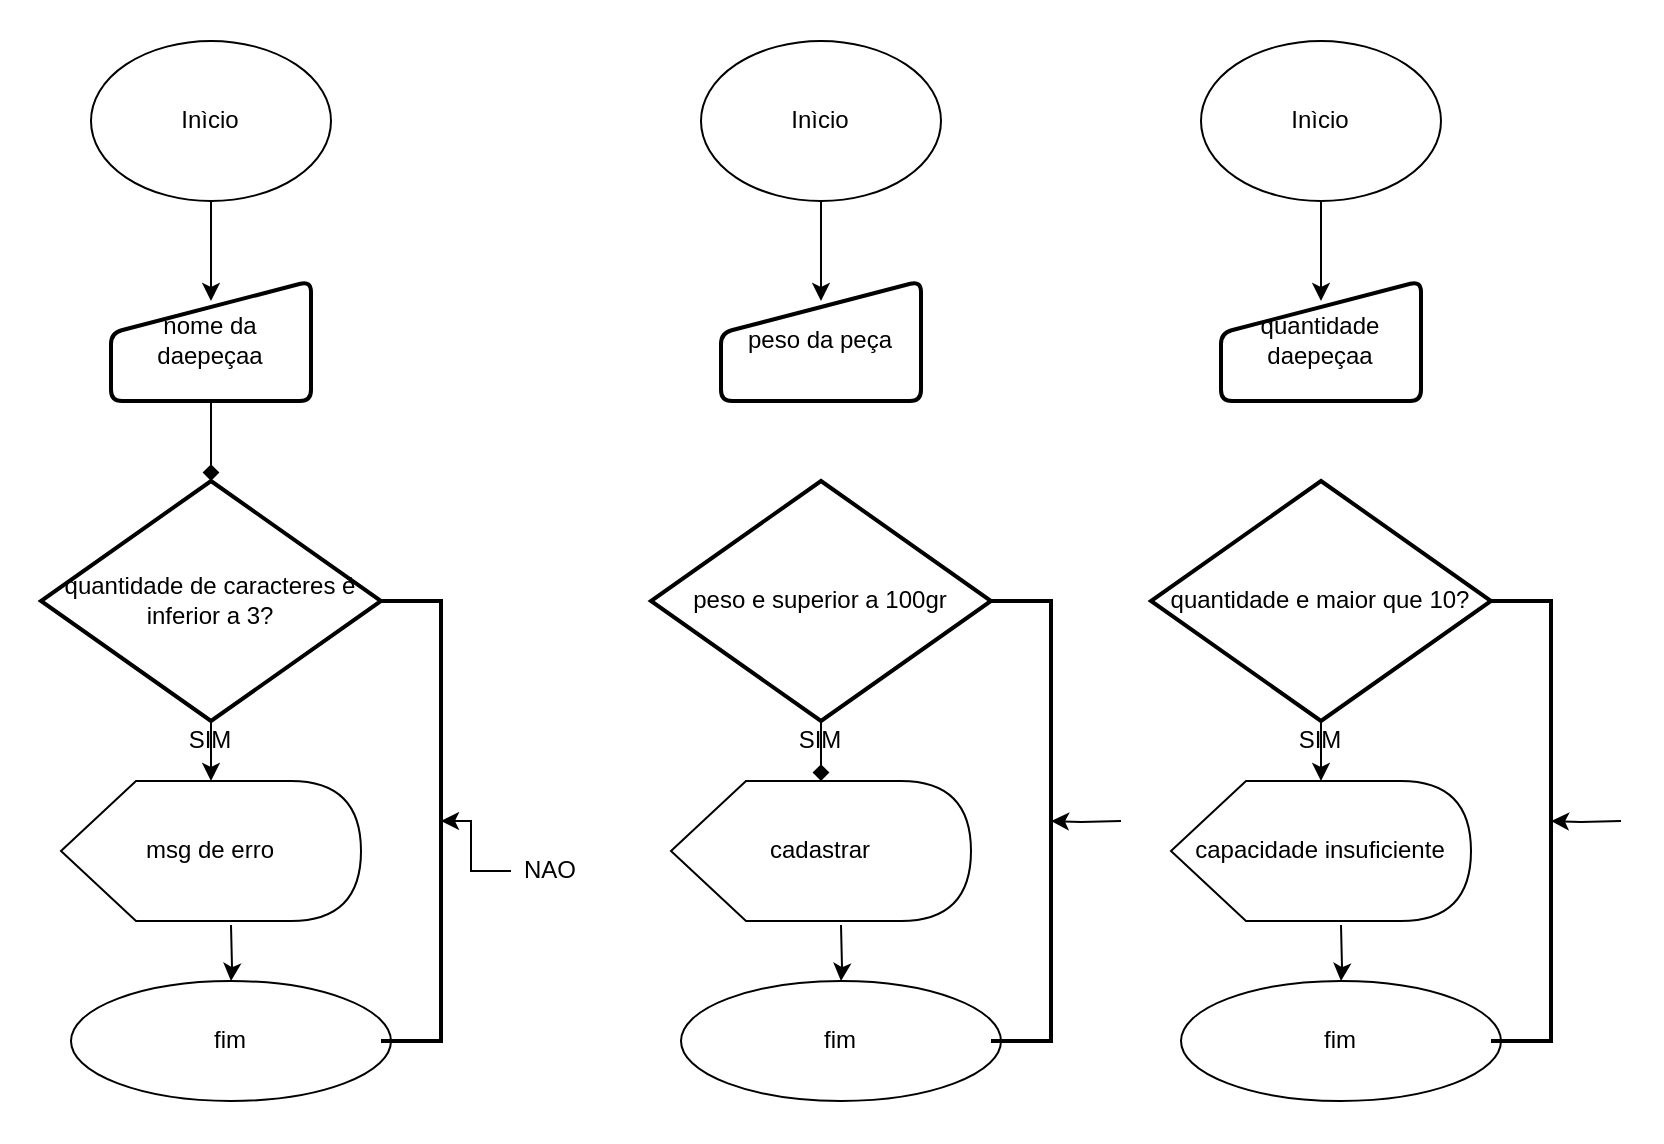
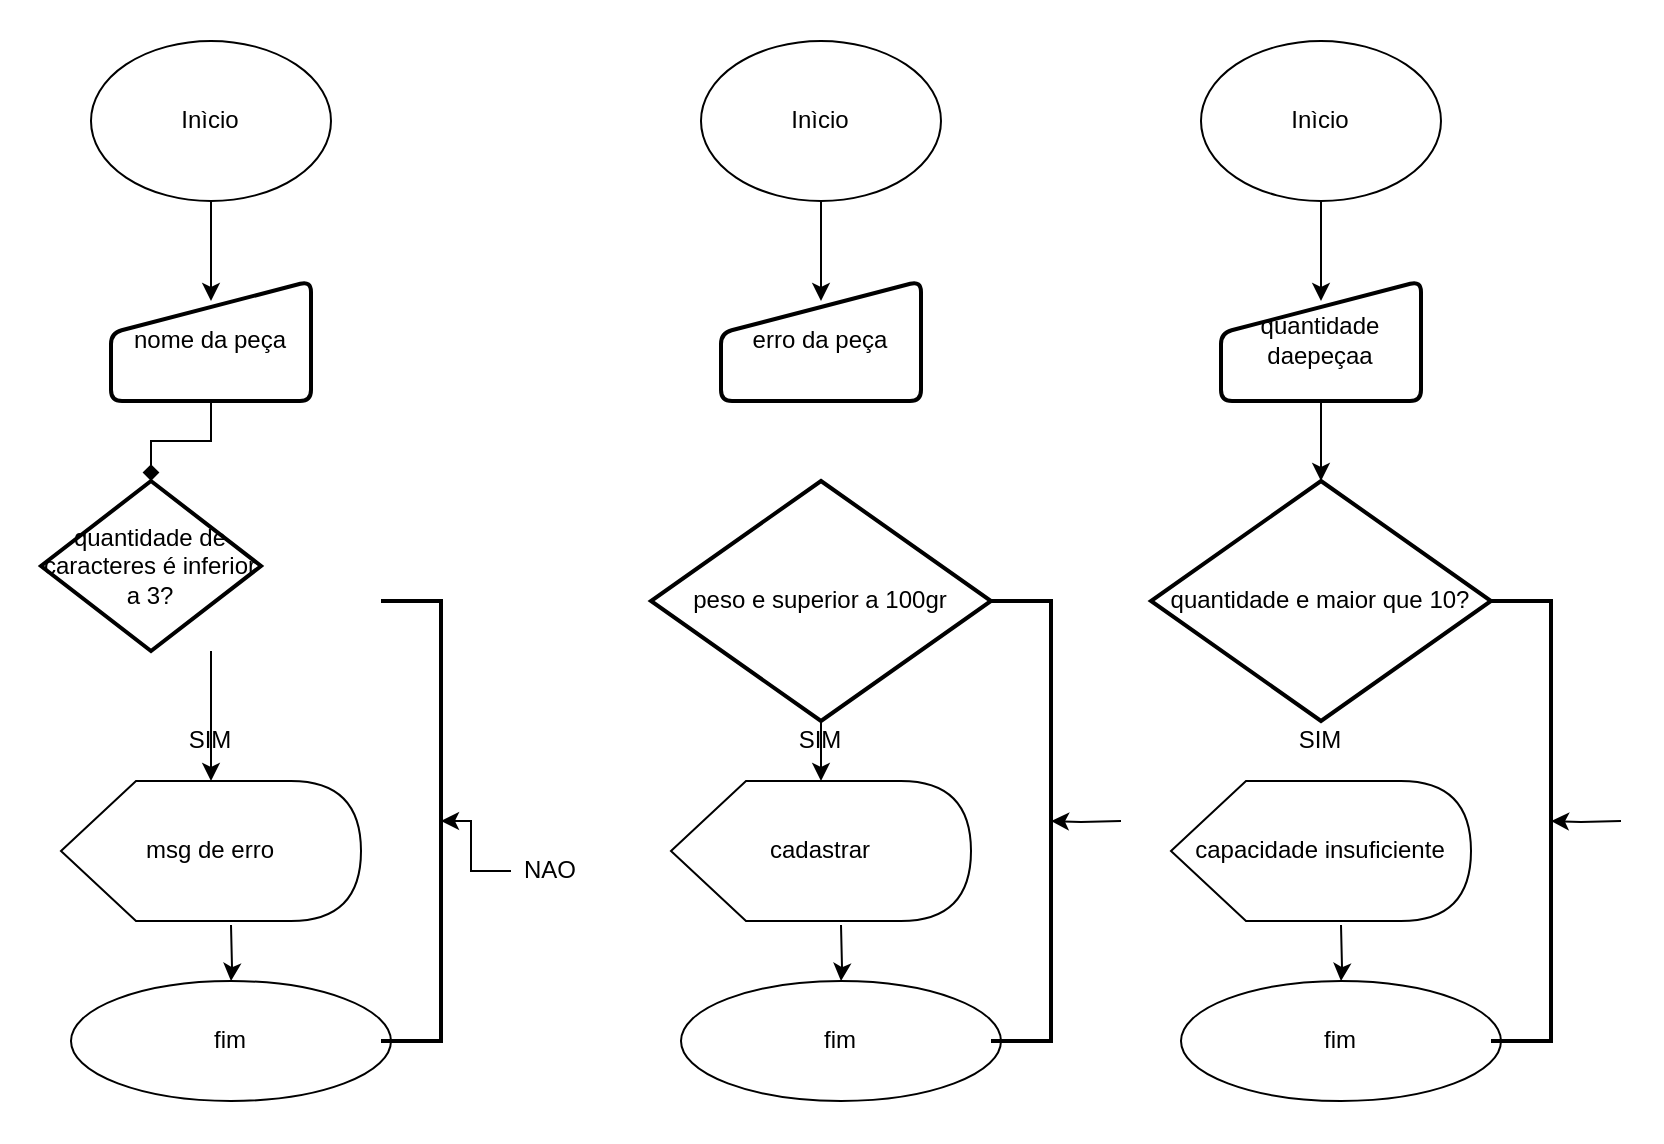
node "nome da daepeçaa": label "nome da daepeçaa" -> "nome da peça"
node "peso da peça": label "peso da peça" -> "erro da peça"
edge "quantidade daepeçaa" -> "quantidade e maior que 10?": added
node "quantidade de caracteres é inferior a 3?": size 340x240 -> 220x170
edge "quantidade e maior que 10?" -> "capacidade insuficiente": removed
edge "peso e superior a 100gr" -> "cadastrar": arrowhead diamond -> classic
